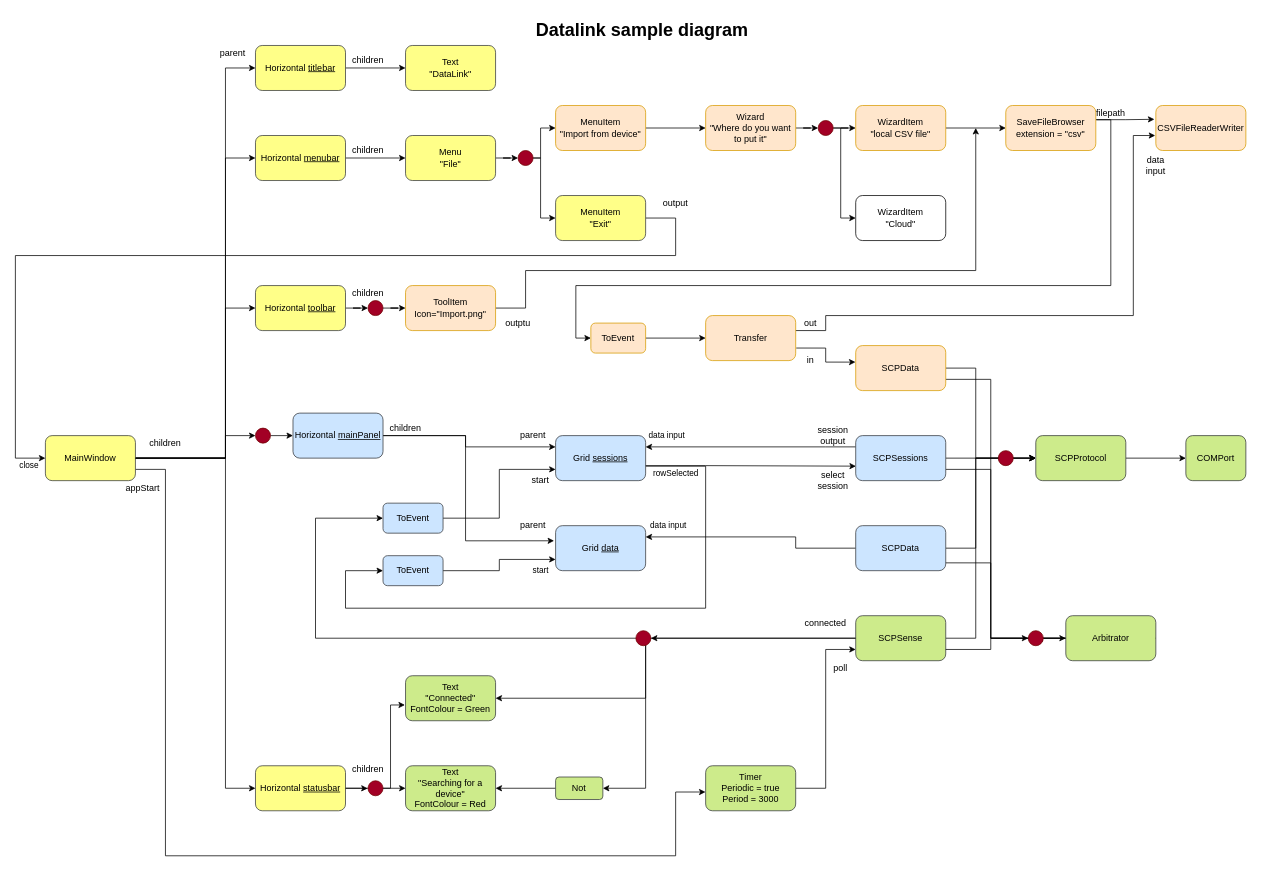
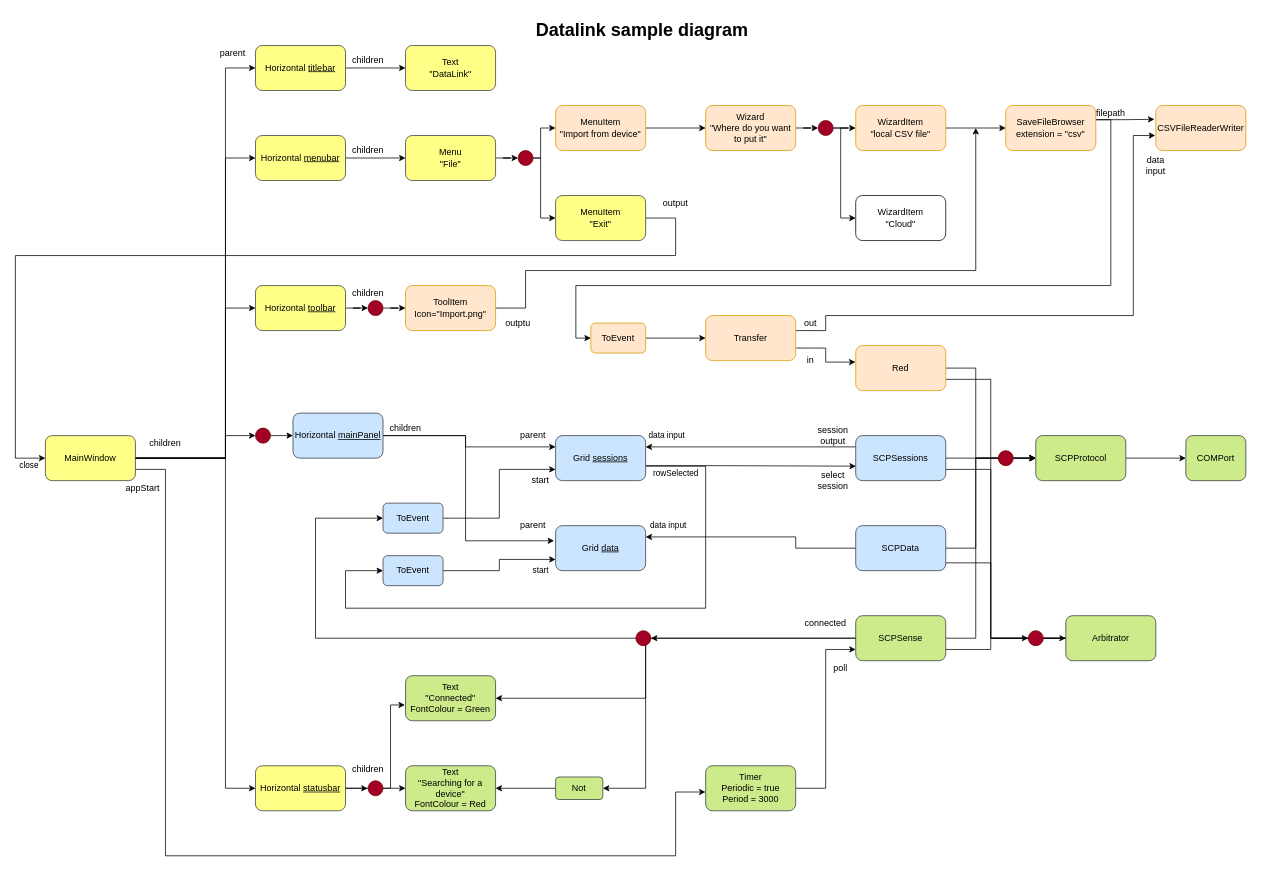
node "SCPData": label "SCPData" -> "Red"
